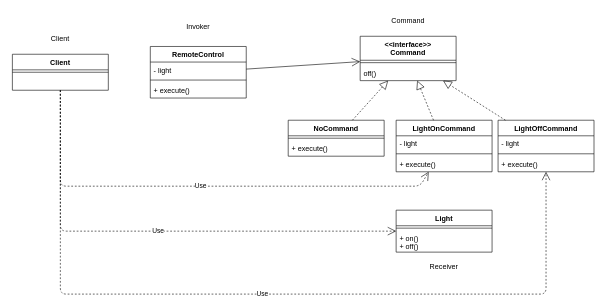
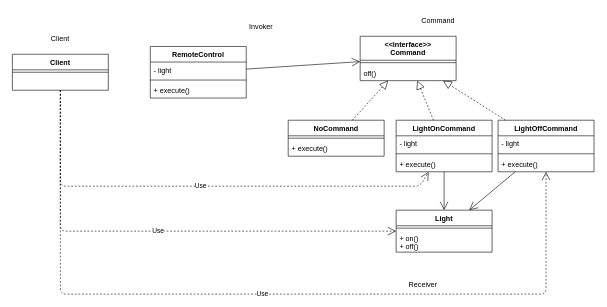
node "Command": moved (408, 21) -> (438, 21)
node "Invoker": moved (198, 27) -> (261, 27)
edge "LightOnCommand" -> "Light": added
edge "LightOffCommand" -> "Light": added
node "Receiver": moved (444, 267) -> (423, 285)
